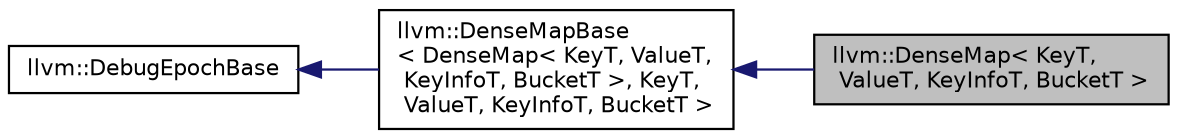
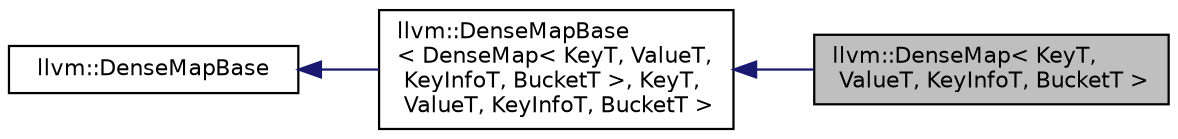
node "llvm::DebugEpochBase": label "llvm::DebugEpochBase" -> "llvm::DenseMapBase"
